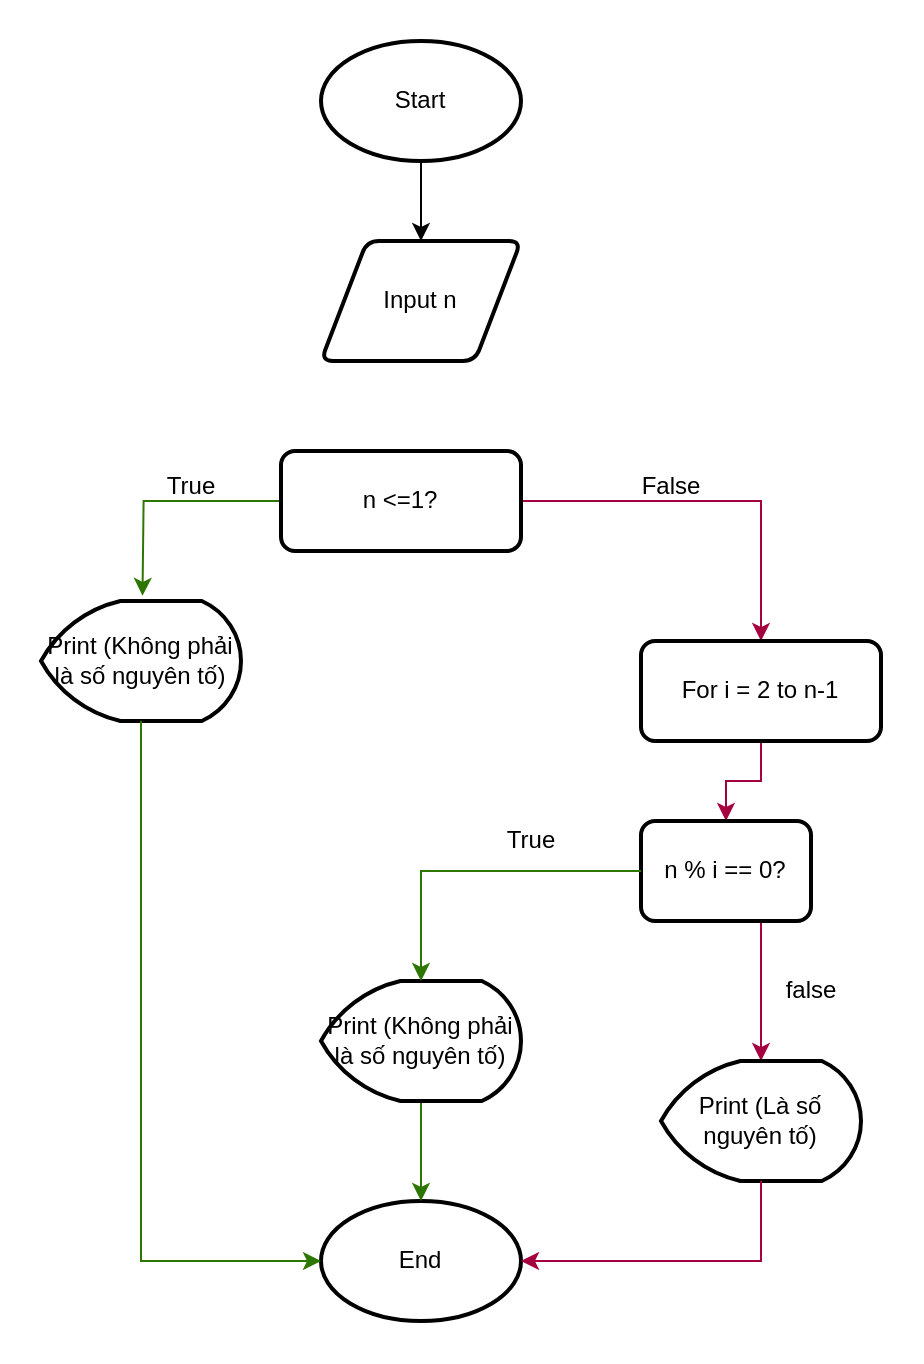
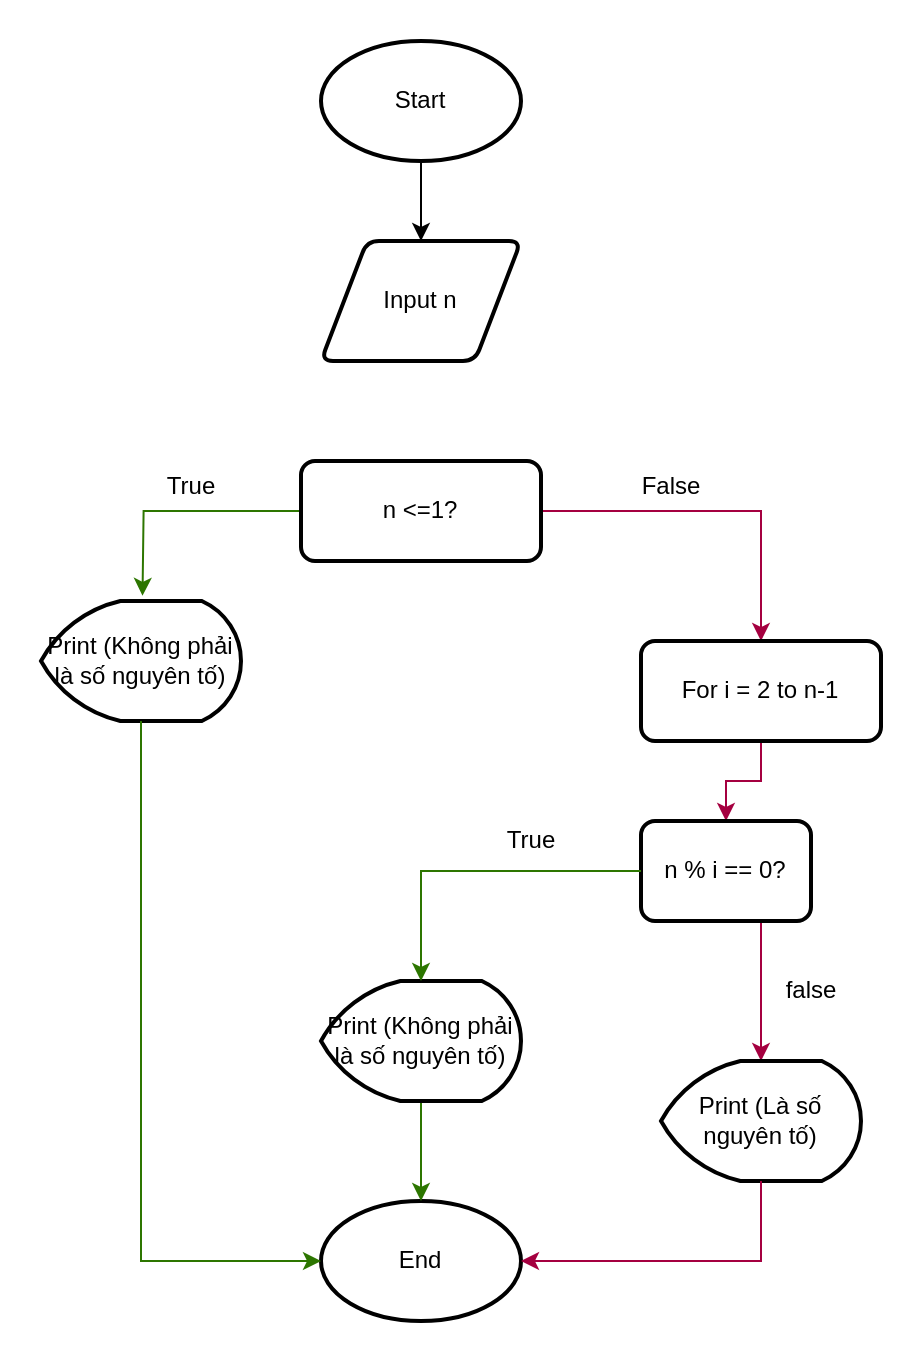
node "n <=1?": moved (401, 501) -> (421, 511)
